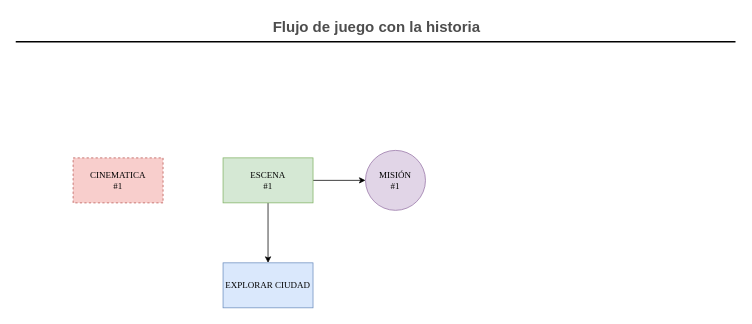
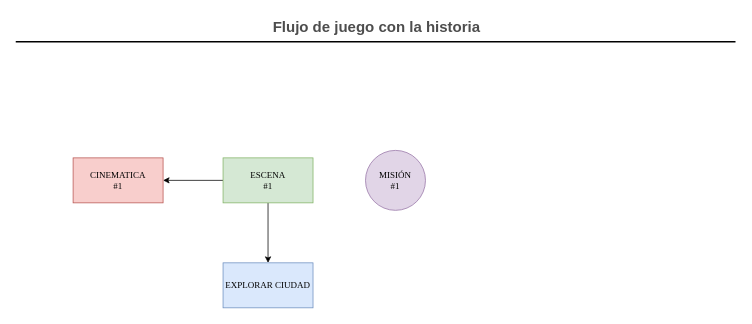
node "CINEMATICA #1": style dashed -> solid
edge "ESCENA #1" -> "MISIÓN #1": now "ESCENA #1" -> "CINEMATICA #1"
